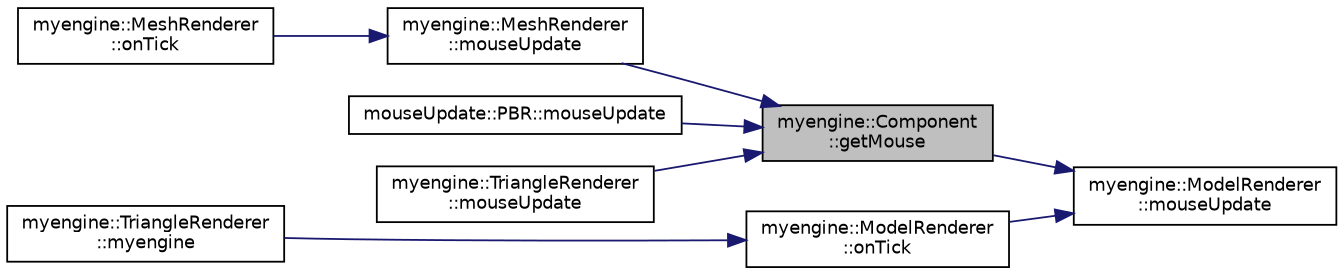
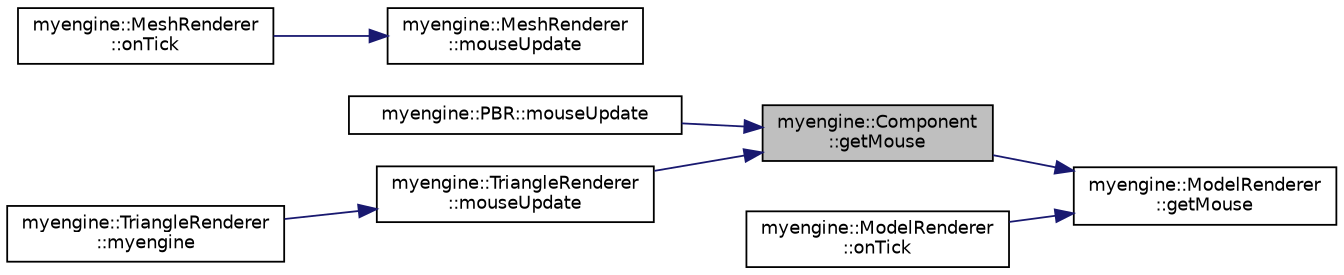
edge "myengine::MeshRenderer ::mouseUpdate" -> "myengine::Component ::getMouse": removed
node "mouseUpdate::PBR::mouseUpdate": label "mouseUpdate::PBR::mouseUpdate" -> "myengine::PBR::mouseUpdate"
node "myengine::ModelRenderer ::mouseUpdate": label "myengine::ModelRenderer ::mouseUpdate" -> "myengine::ModelRenderer ::getMouse"
edge "myengine::TriangleRenderer ::myengine" -> "myengine::ModelRenderer ::onTick": now "myengine::TriangleRenderer ::myengine" -> "myengine::TriangleRenderer ::mouseUpdate"
